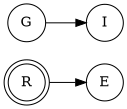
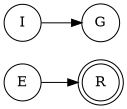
edge "G" -> "I": reversed
edge "R" -> "E": reversed
